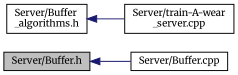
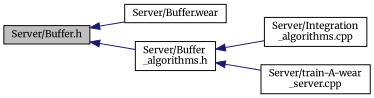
node "Server/Integration _algorithms.cpp": added
edge "Server/Buffer _algorithms.h" -> "Server/Buffer.h": added
node "Server/Buffer.cpp": label "Server/Buffer.cpp" -> "Server/Buffer.wear"
